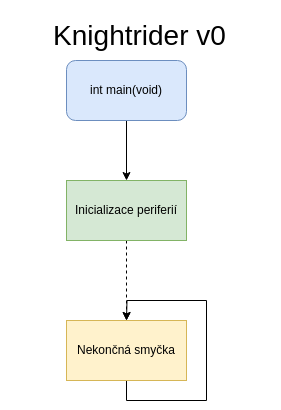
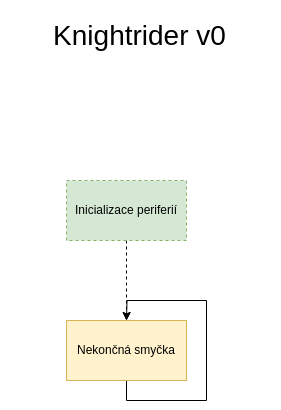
node "int main(void)": removed
edge "int main(void)" -> "Inicializace periferií": removed
node "Inicializace periferií": style solid -> dashed
